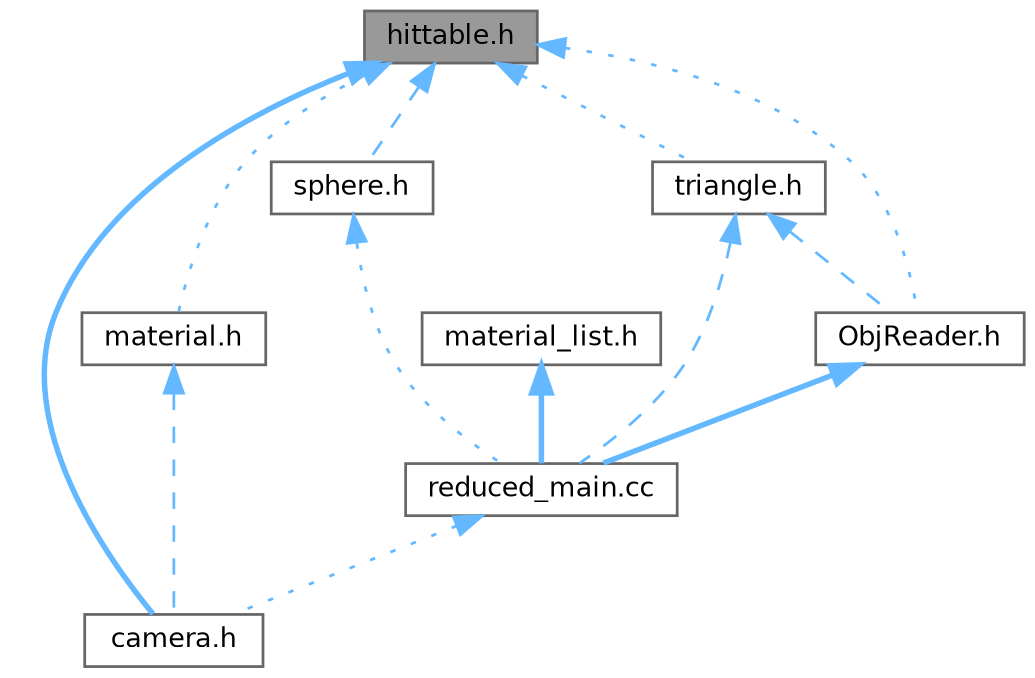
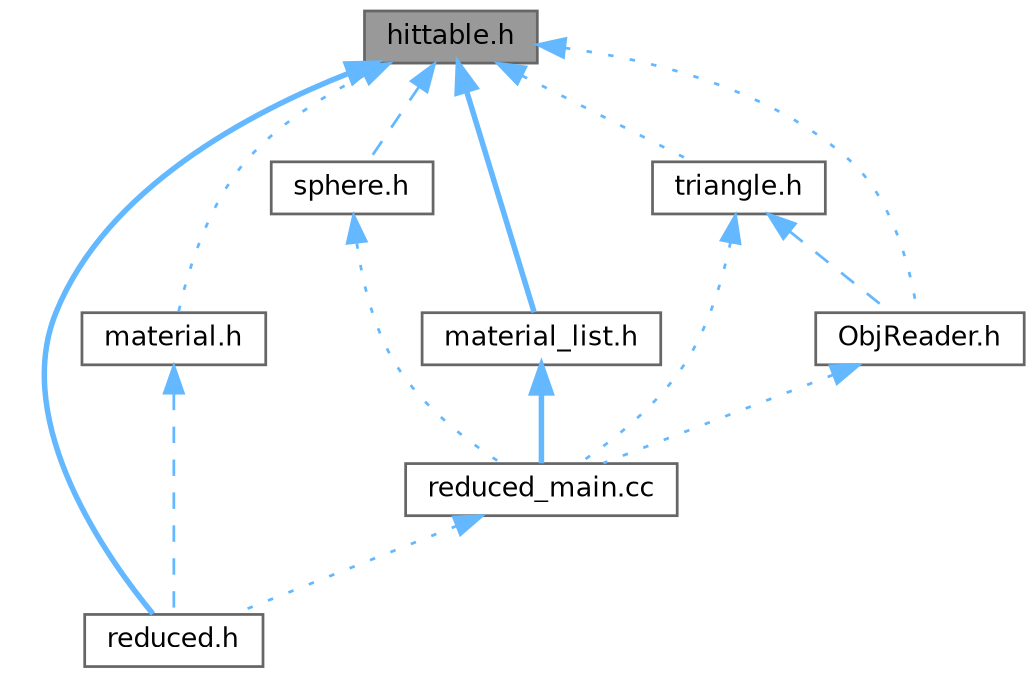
edge "material_list.h" -> "hittable.h": added
edge "reduced_main.cc" -> "triangle.h": style dashed -> dotted
edge "reduced_main.cc" -> "ObjReader.h": style bold -> dotted
node "camera.h": label "camera.h" -> "reduced.h"
